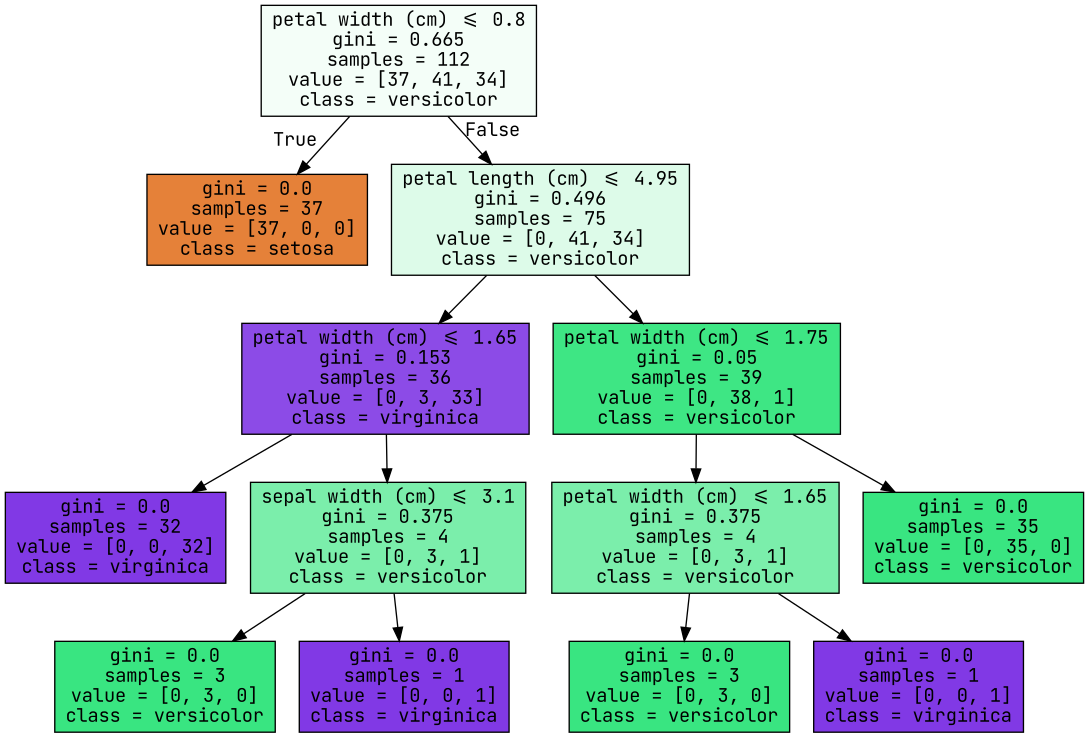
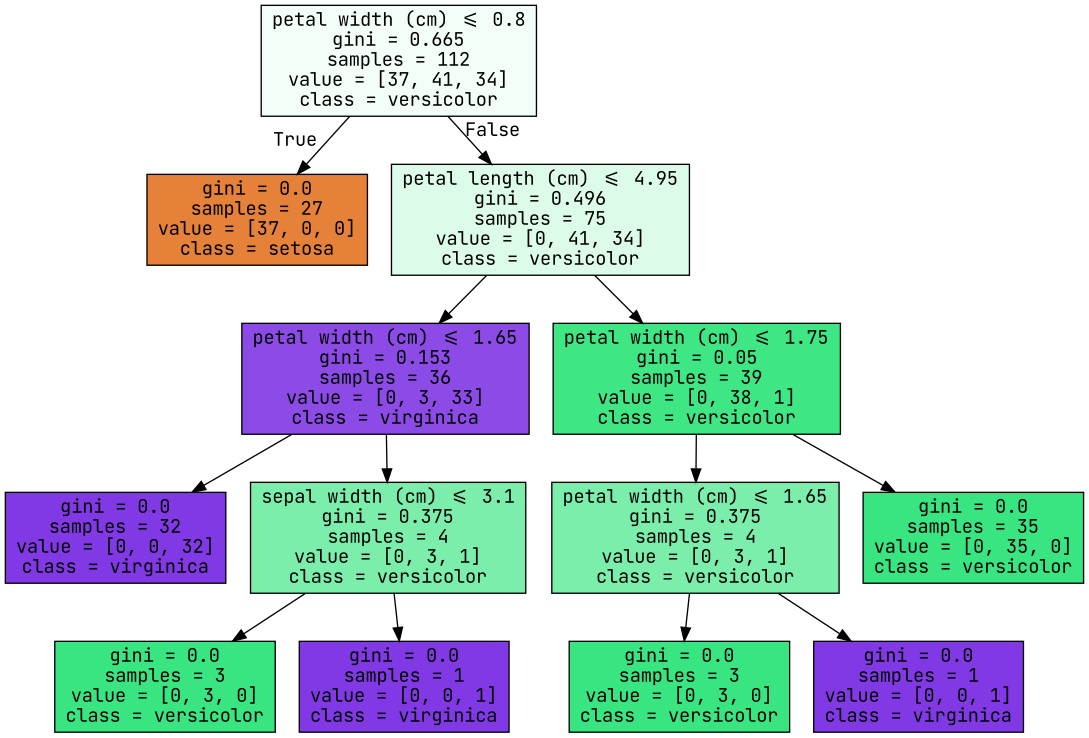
node "gini = 0.0 samples = 37 value = [37, 0, 0] class = setosa": label "gini = 0.0 samples = 37 value = [37, 0, 0] class = setosa" -> "gini = 0.0 samples = 27 value = [37, 0, 0] class = setosa"
